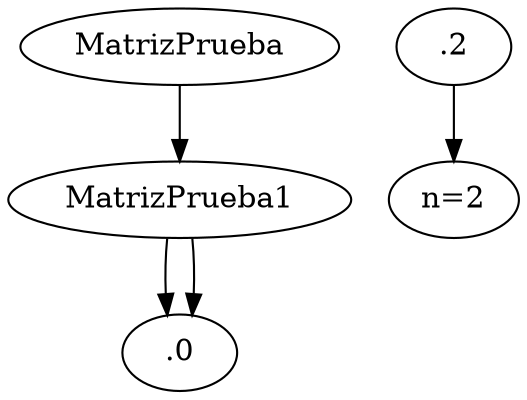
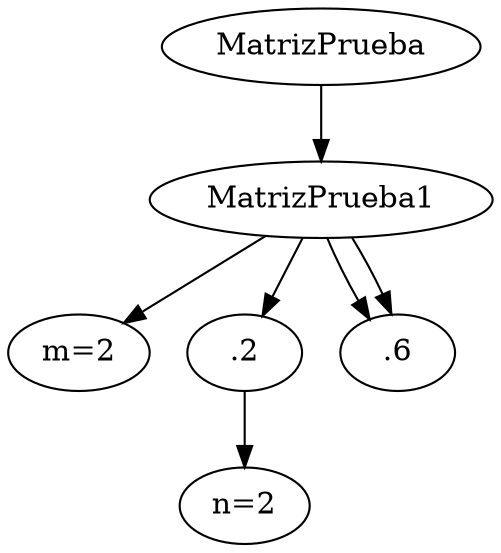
edge "MatrizPrueba1" -> ".2": added
node "m=2": added
node ".0": label ".0" -> ".6"
